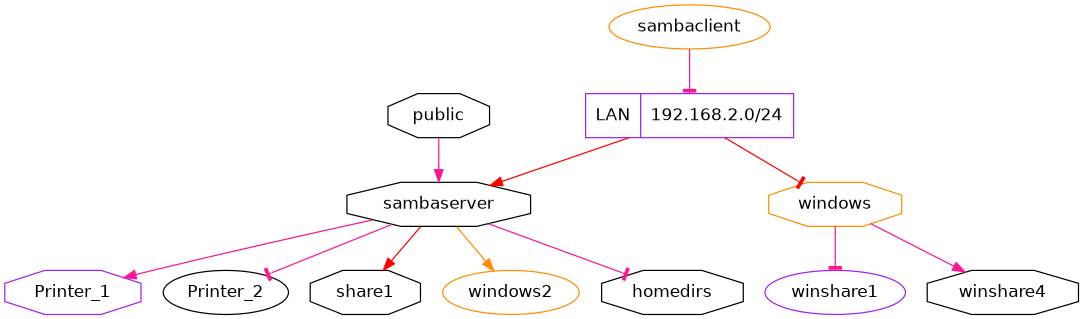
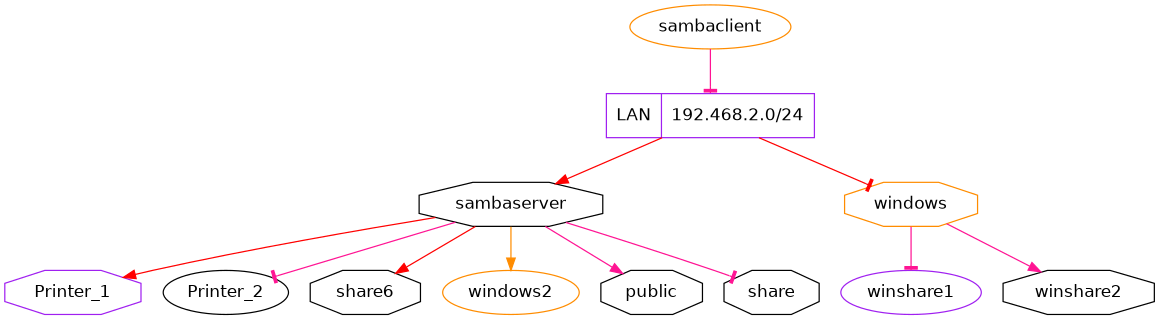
node "LAN": text "192.168.2.0/24" -> "192.468.2.0/24"
edge "public" -> "sambaserver": reversed
edge "sambaserver" -> "Printer_1": color deeppink -> red
node "share1": label "share1" -> "share6"
node "homedirs": label "homedirs" -> "share"
node "winshare4": label "winshare4" -> "winshare2"
